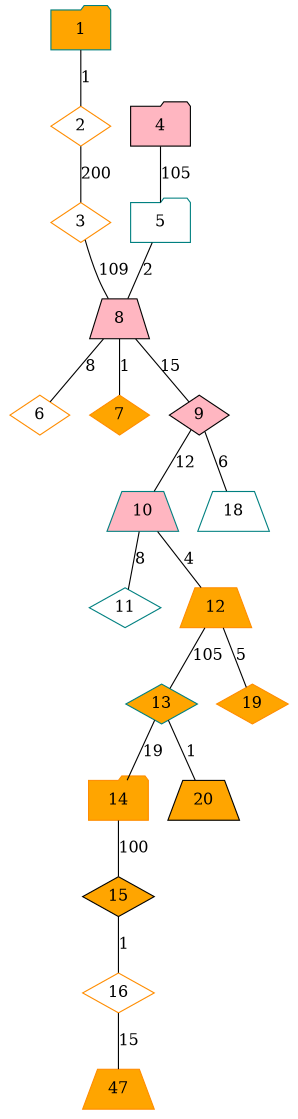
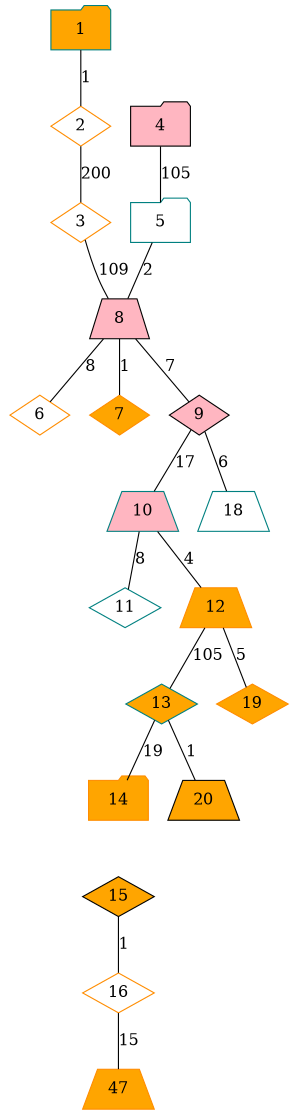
edge "8" -- "9": label "15" -> "7"
edge "9" -- "10": label "12" -> "17"
edge "14" -- "15": removed, label "100"
